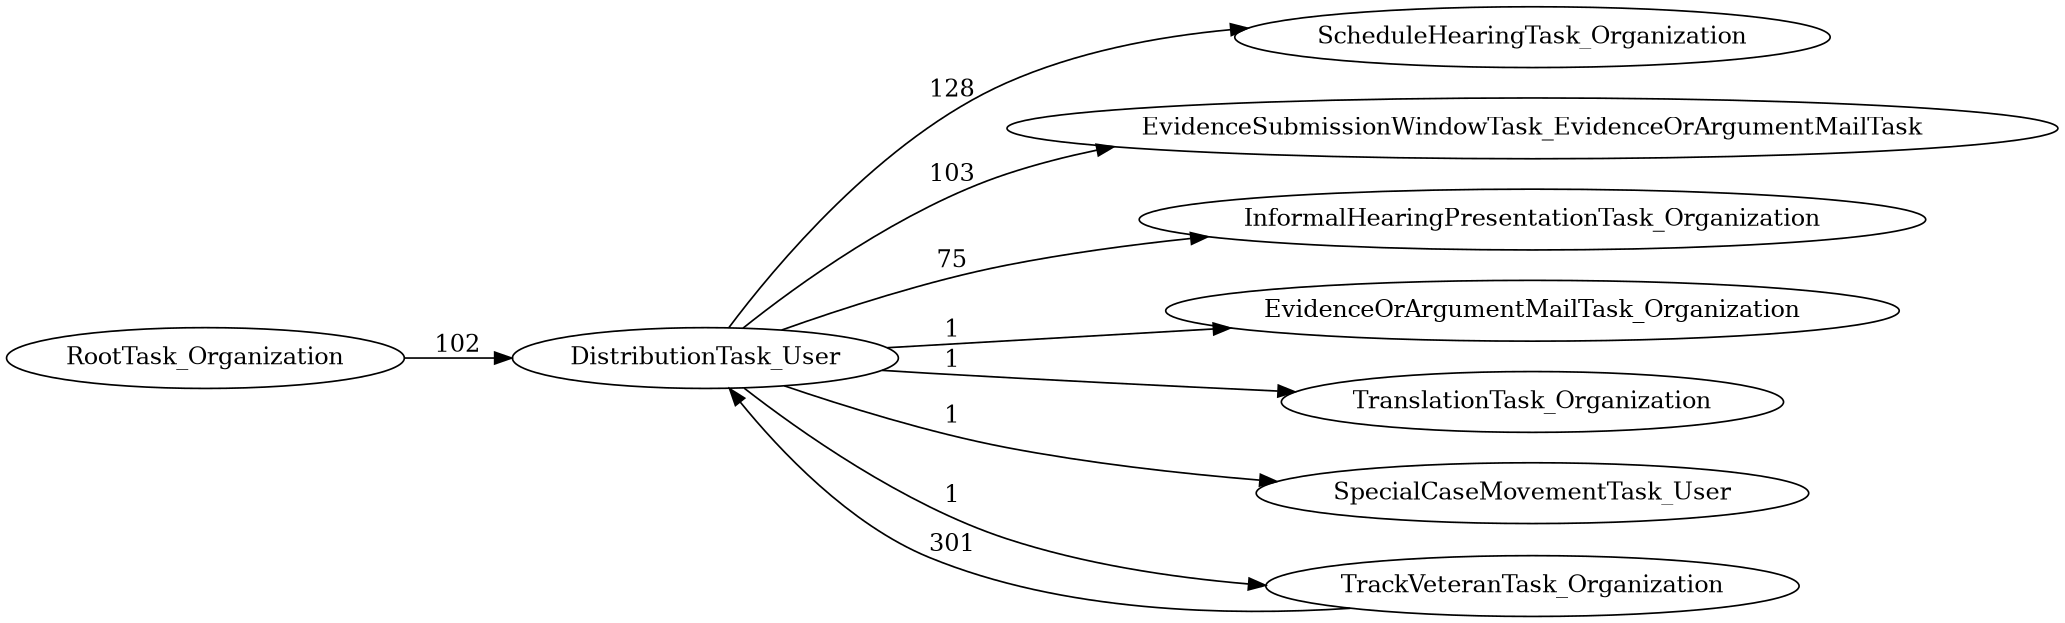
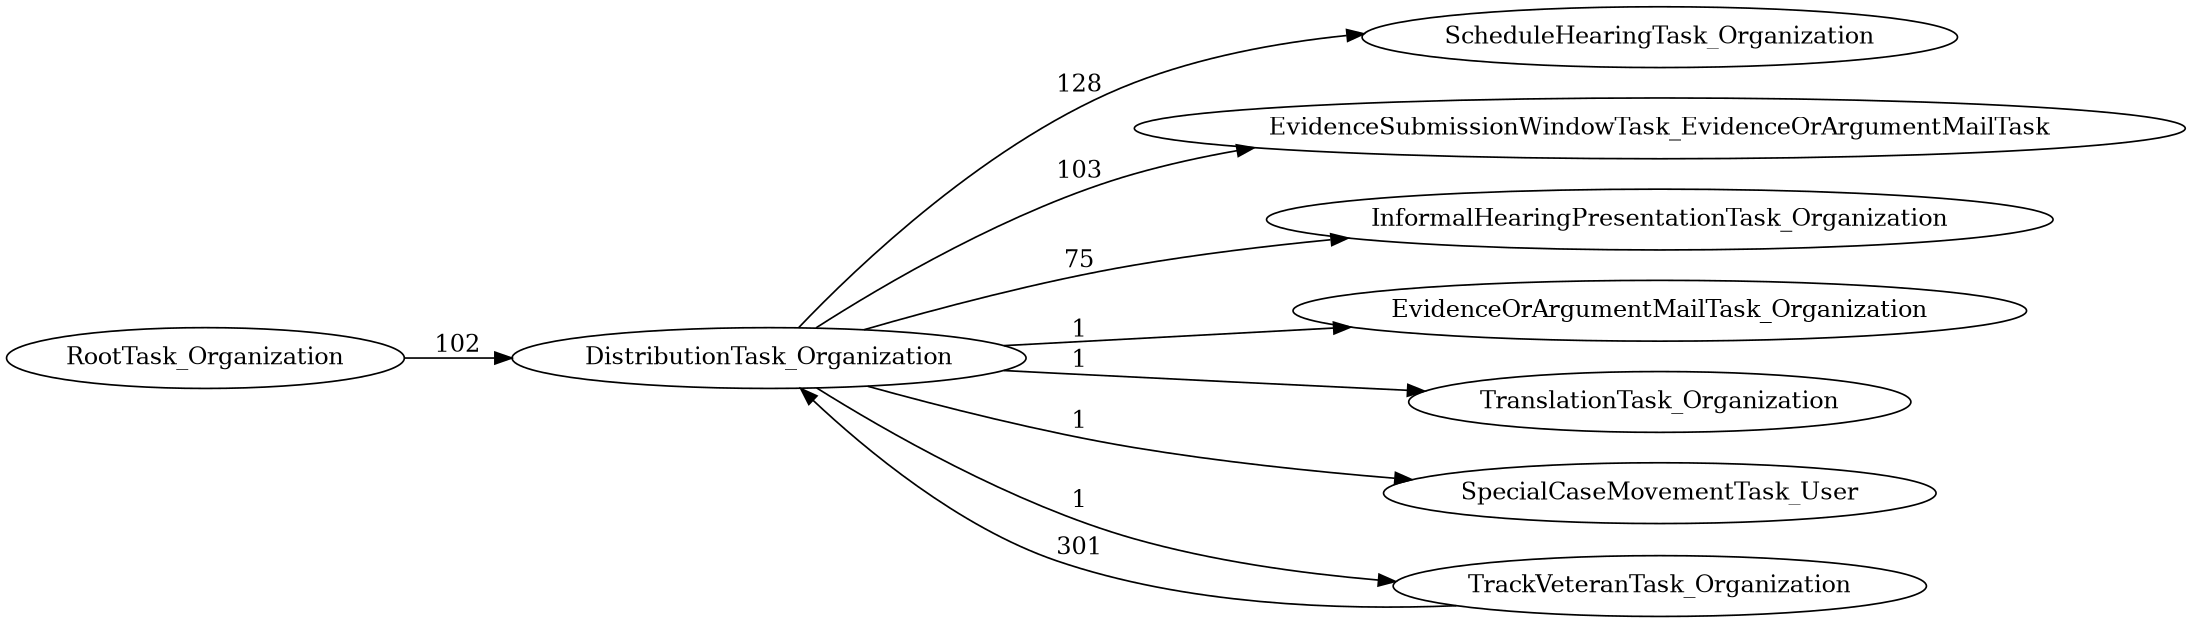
node "DistributionTask_User": label "DistributionTask_User" -> "DistributionTask_Organization"
